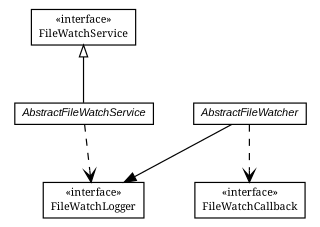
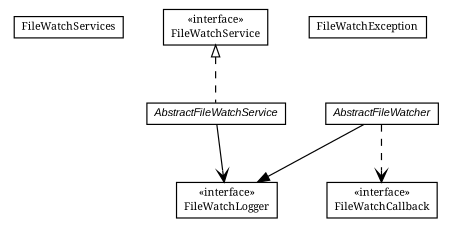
node "FileWatchServices": added
node "FileWatchException": added
edge "AbstractFileWatchService" -> "FileWatchService": style solid -> dashed
edge "AbstractFileWatchService" -> "FileWatchLogger": style dashed -> solid
